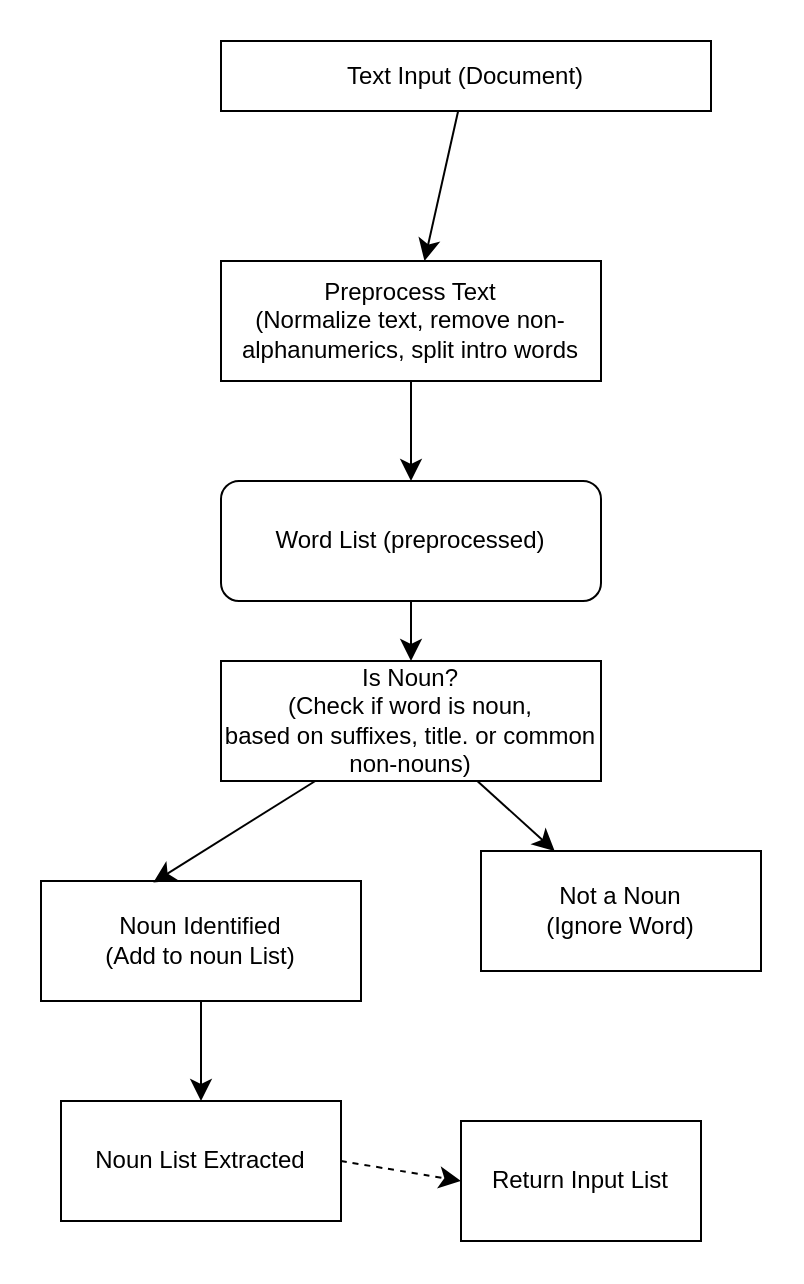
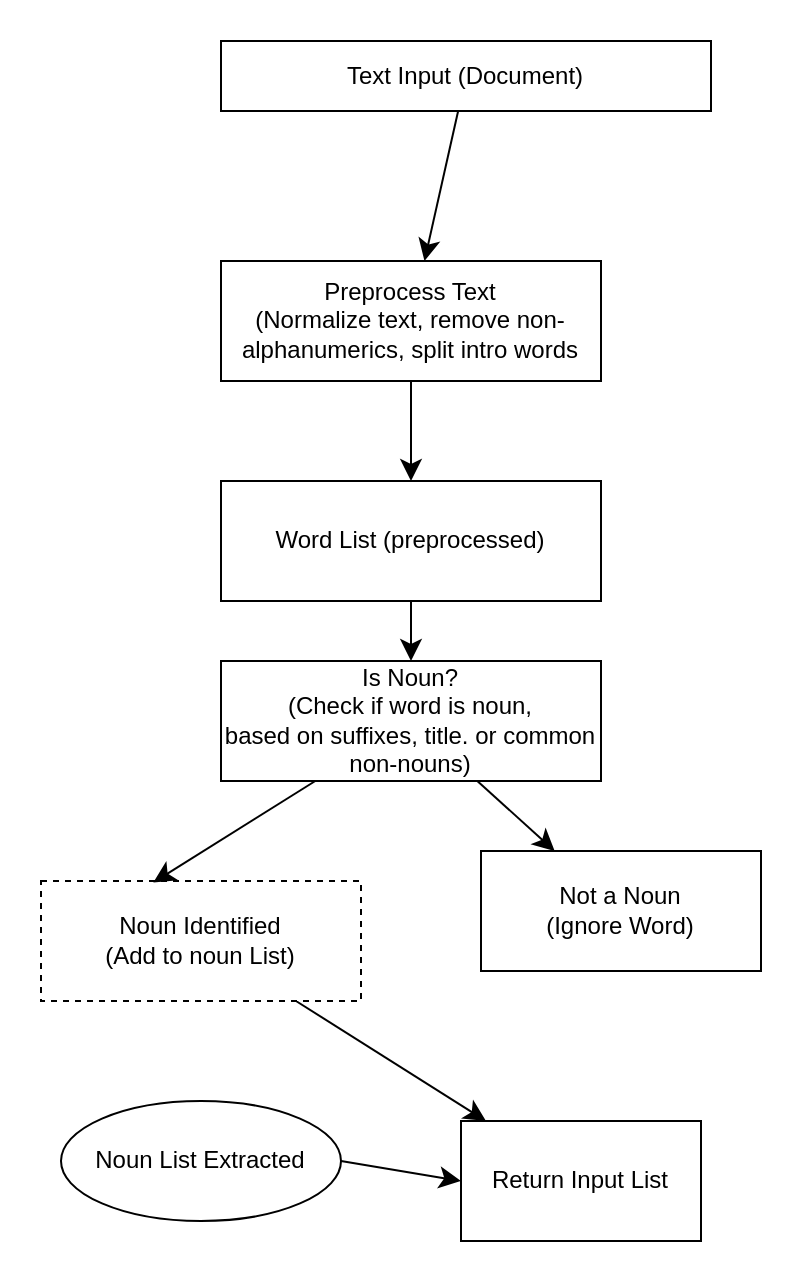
node "Word List (preprocessed)": shape rounded rectangle -> rectangle
node "Noun Identified (Add to noun List)": style solid -> dashed
edge "Noun Identified (Add to noun List)" -> "Noun List Extracted": now "Noun Identified (Add to noun List)" -> "Return Input List"
node "Noun List Extracted": shape rectangle -> ellipse
edge "Noun List Extracted" -> "Return Input List": style dashed -> solid
